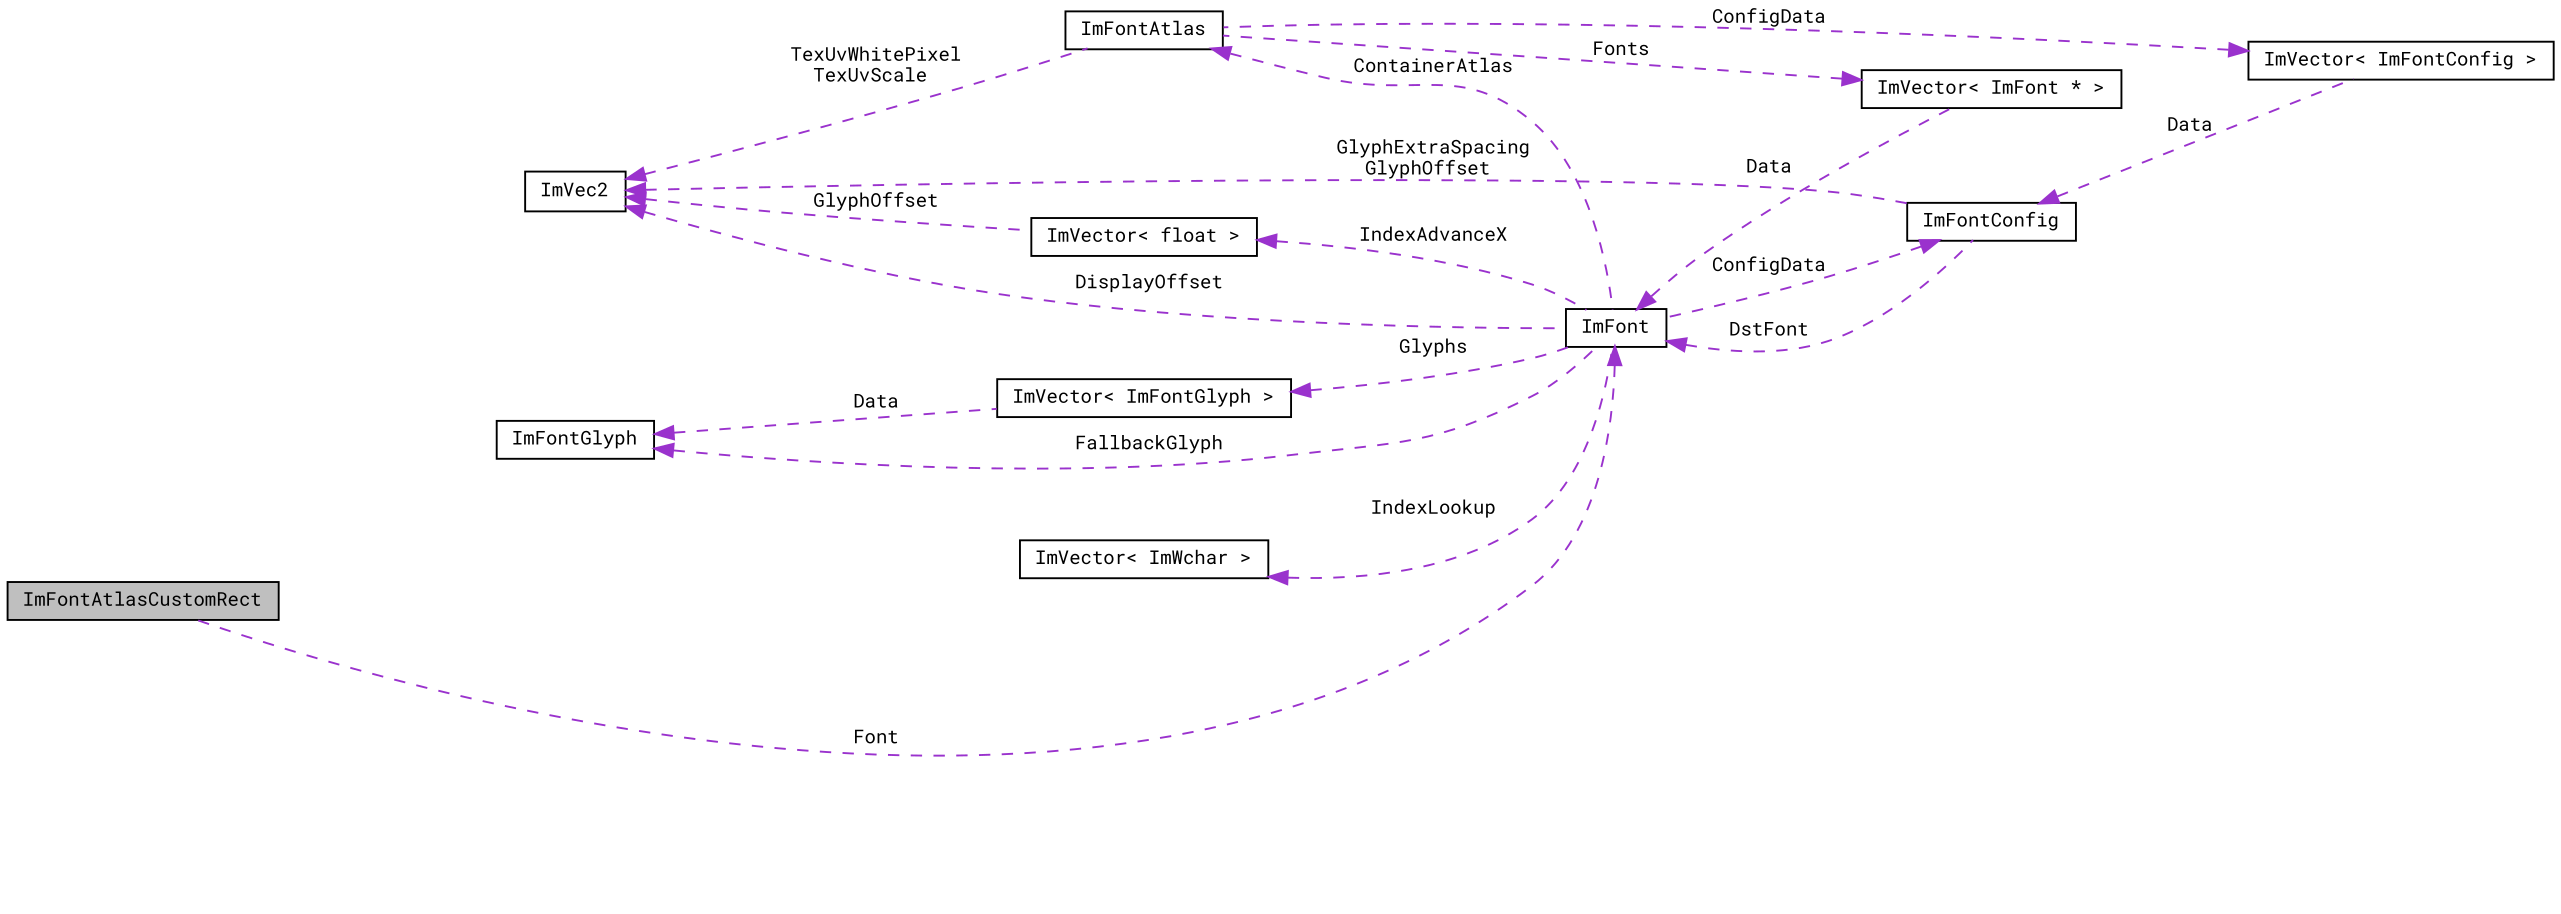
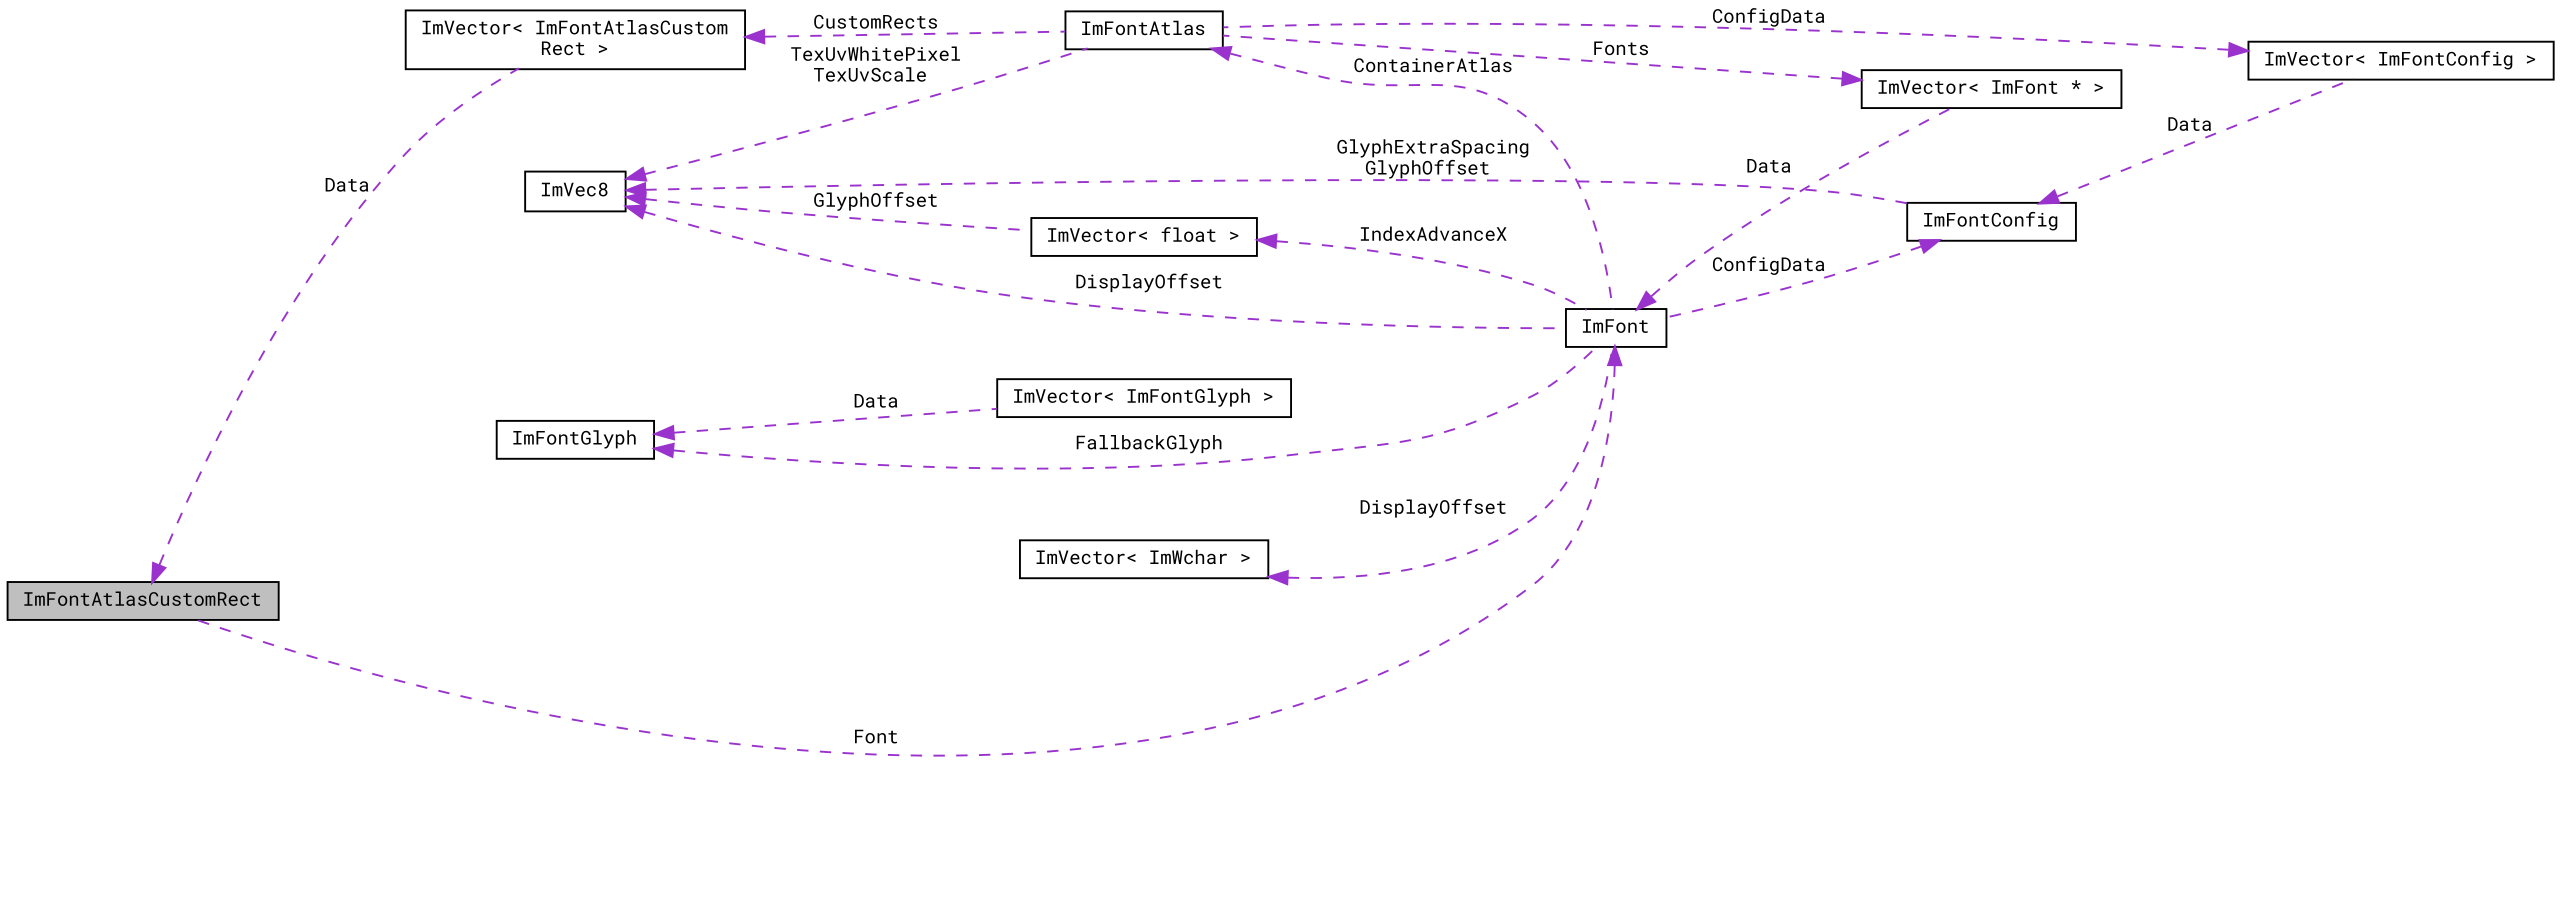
node "ImVector< ImFontAtlasCustom Rect >": added
node "ImVec2": label "ImVec2" -> "ImVec8"
edge "ImFontConfig" -> "ImFont": removed, label "DstFont"
edge "ImFont" -> "ImVector< ImFontGlyph >": removed, label "Glyphs"
edge "ImFont" -> "ImVector< ImWchar >": label " IndexLookup" -> " DisplayOffset"
